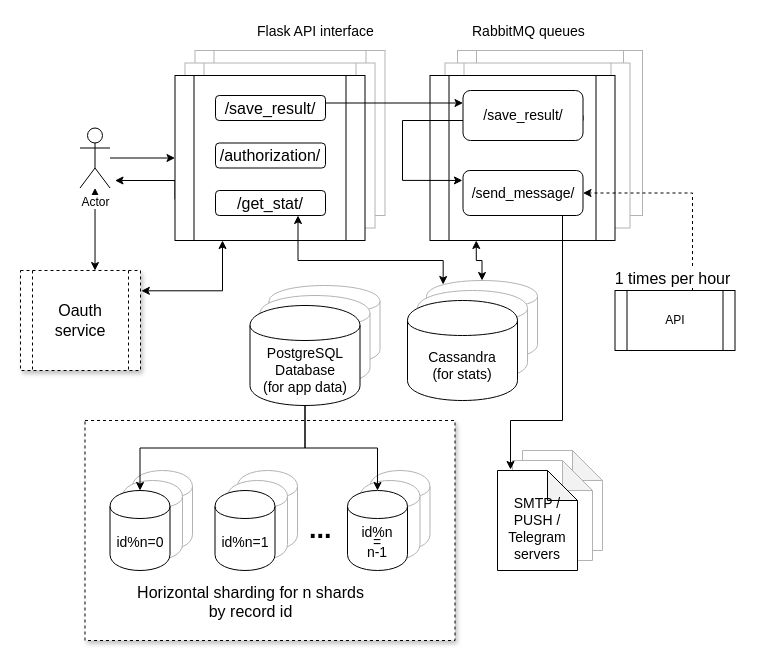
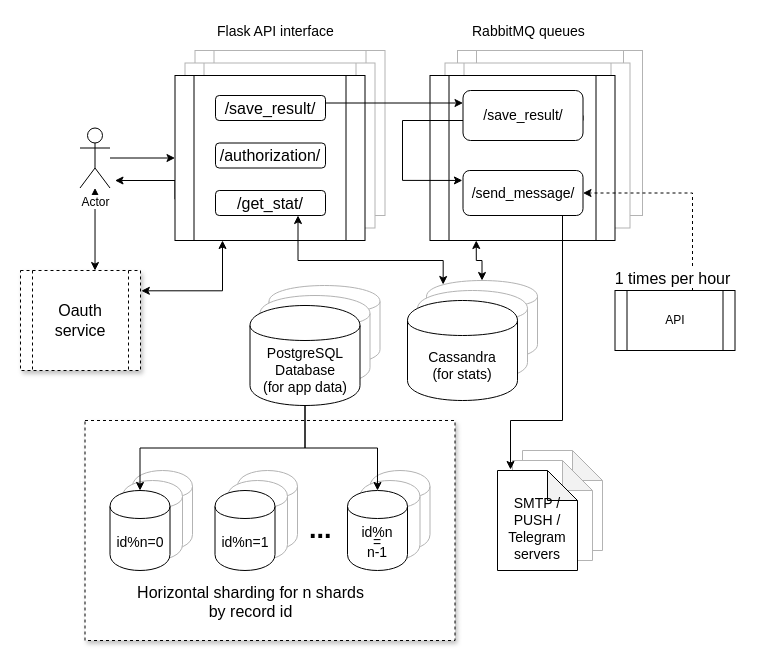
node "Flask API interface": moved (325, 31) -> (285, 31)
